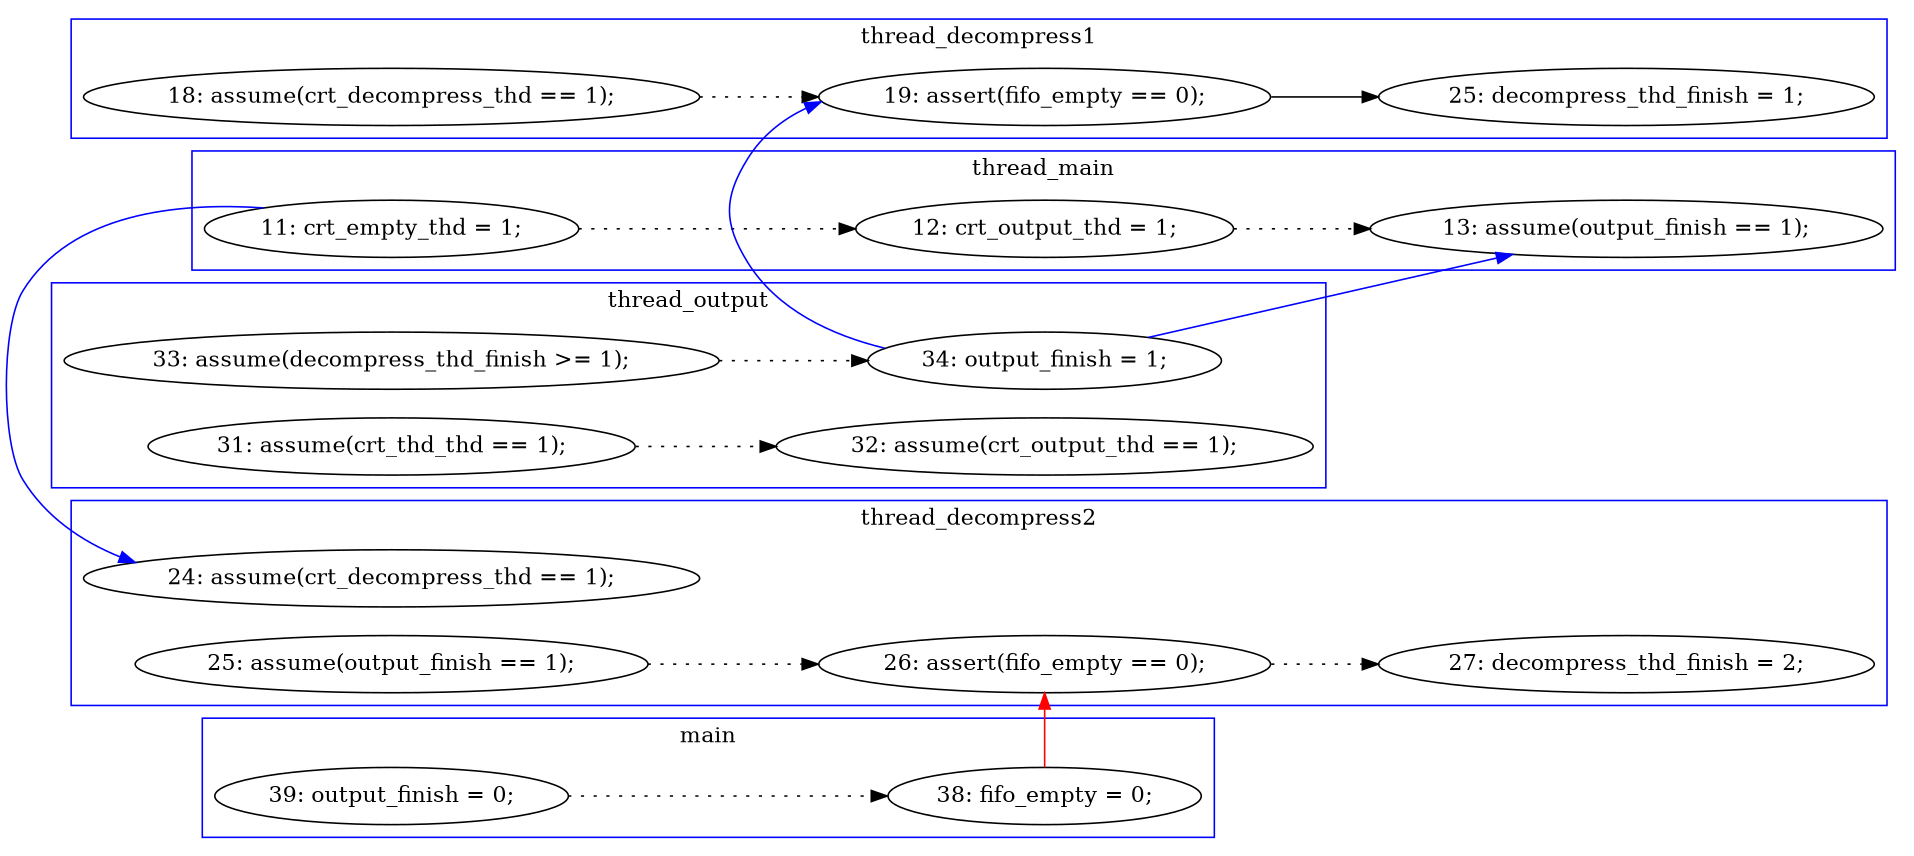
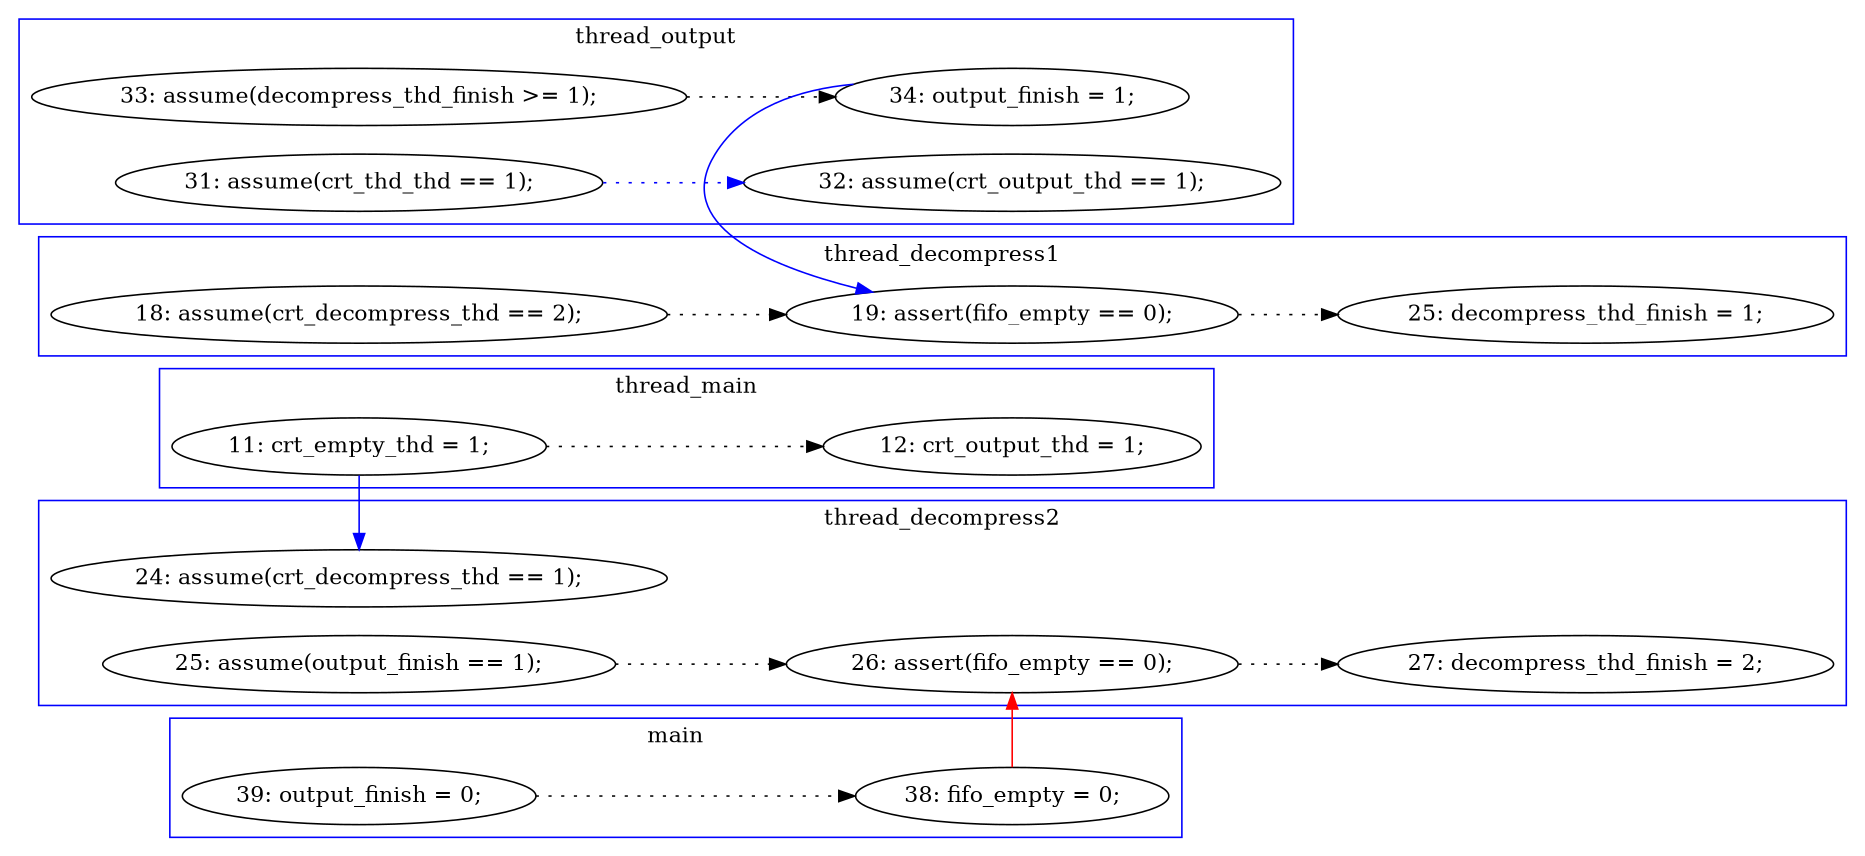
node "18: assume(crt_decompress_thd == 1);": label "18: assume(crt_decompress_thd == 1);" -> "18: assume(crt_decompress_thd == 2);"
edge "19: assert(fifo_empty == 0);" -> "25: decompress_thd_finish = 1;": style solid -> dotted
node "13: assume(output_finish == 1);": removed
edge "31: assume(crt_thd_thd == 1);" -> "32: assume(crt_output_thd == 1);": color black -> Blue
